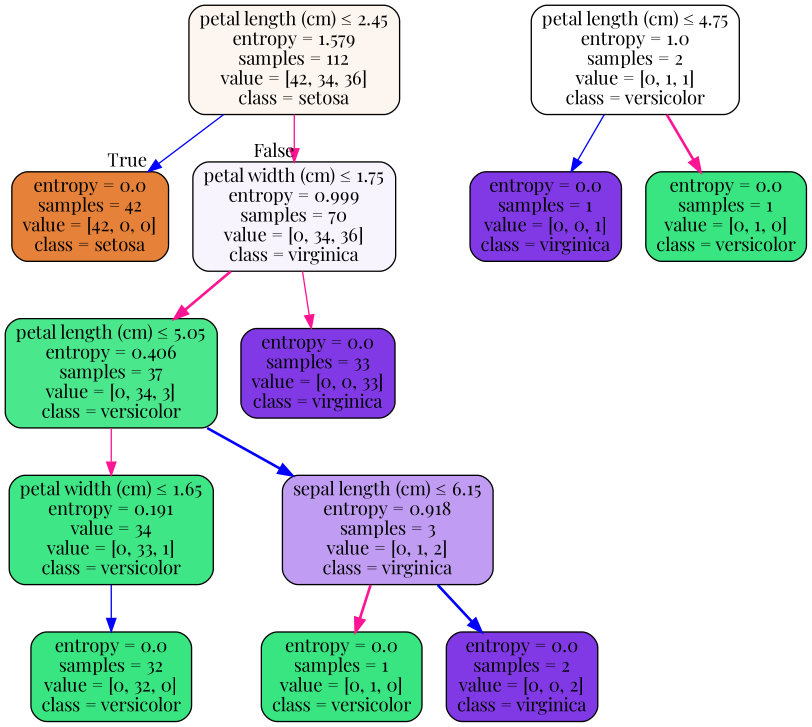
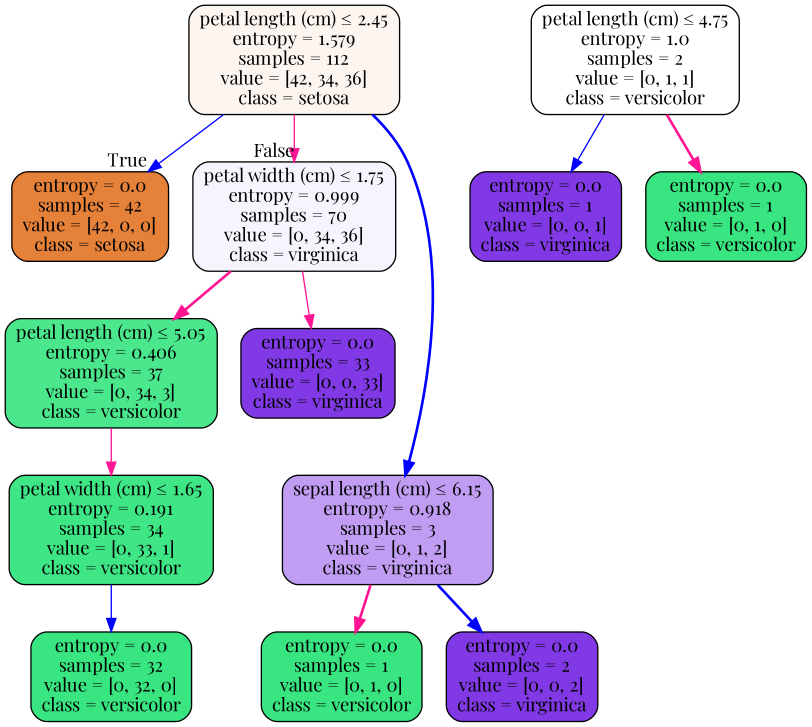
edge "petal length (cm) ≤ 5.05" -> "sepal length (cm) ≤ 6.15": now "petal length (cm) ≤ 2.45" -> "sepal length (cm) ≤ 6.15"
node "petal width (cm) ≤ 1.65": text "value = 34" -> "samples = 34"
